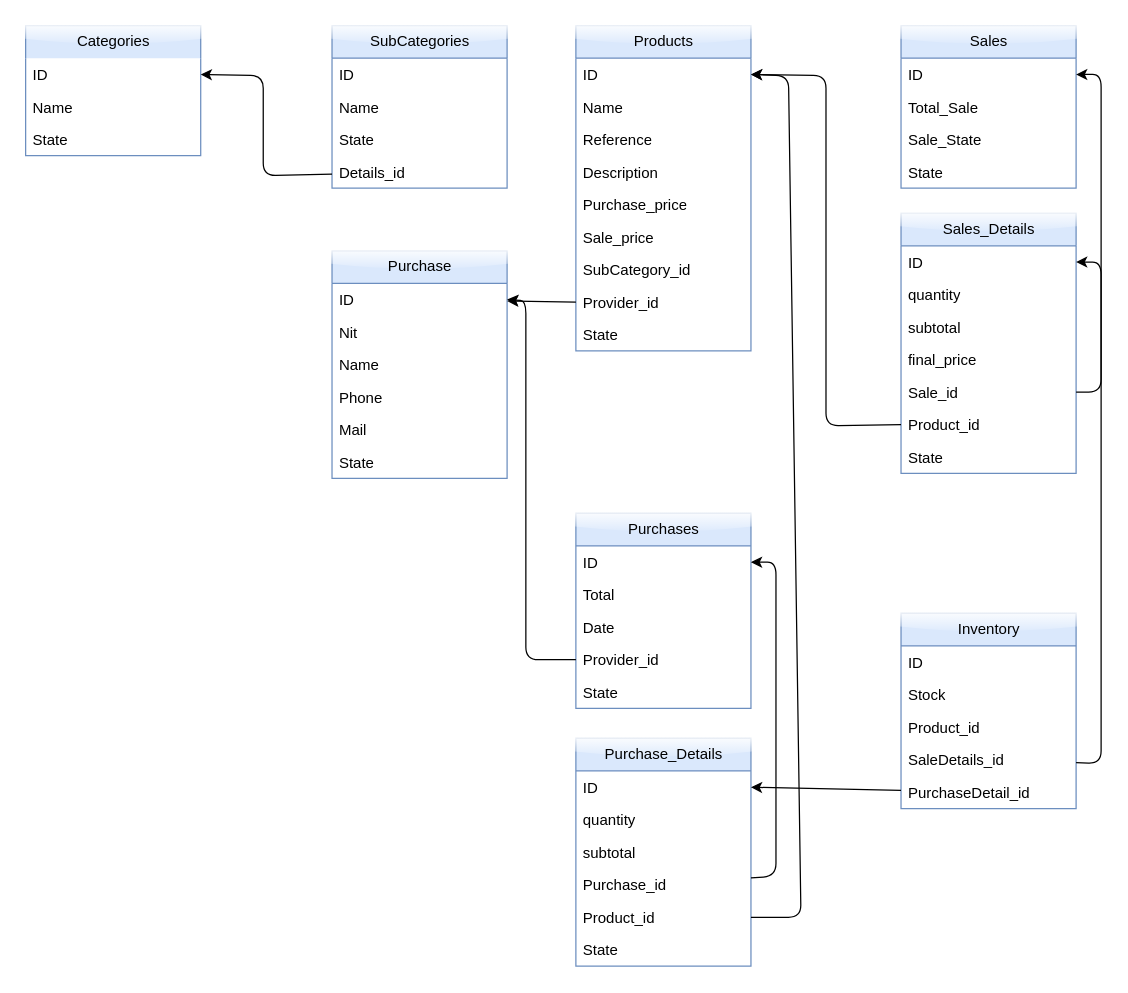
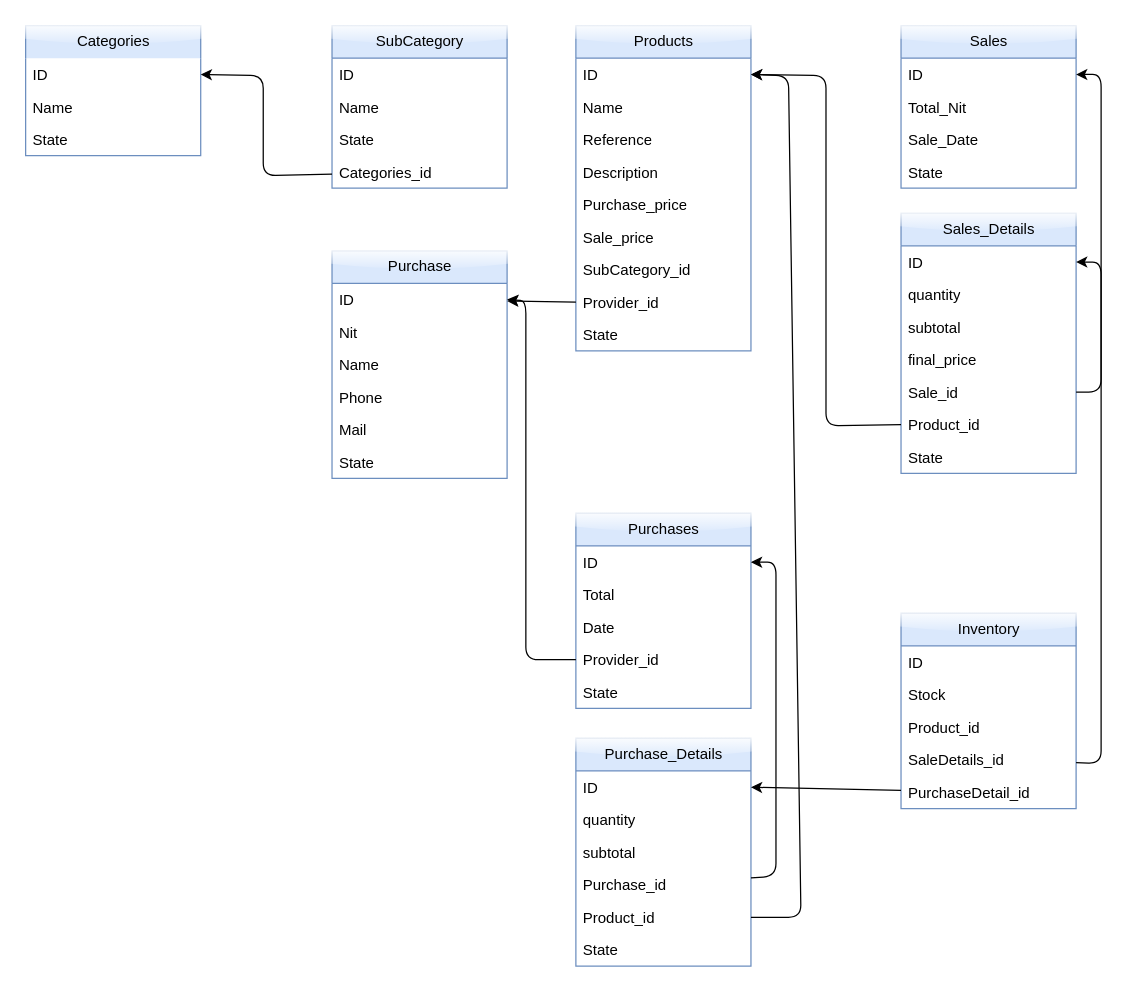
node "SubCategories": label "SubCategories" -> "SubCategory"
node "Total_Sale": label "Total_Sale" -> "Total_Nit"
node "Sale_State": label "Sale_State" -> "Sale_Date"
node "Details_id": label "Details_id" -> "Categories_id"
